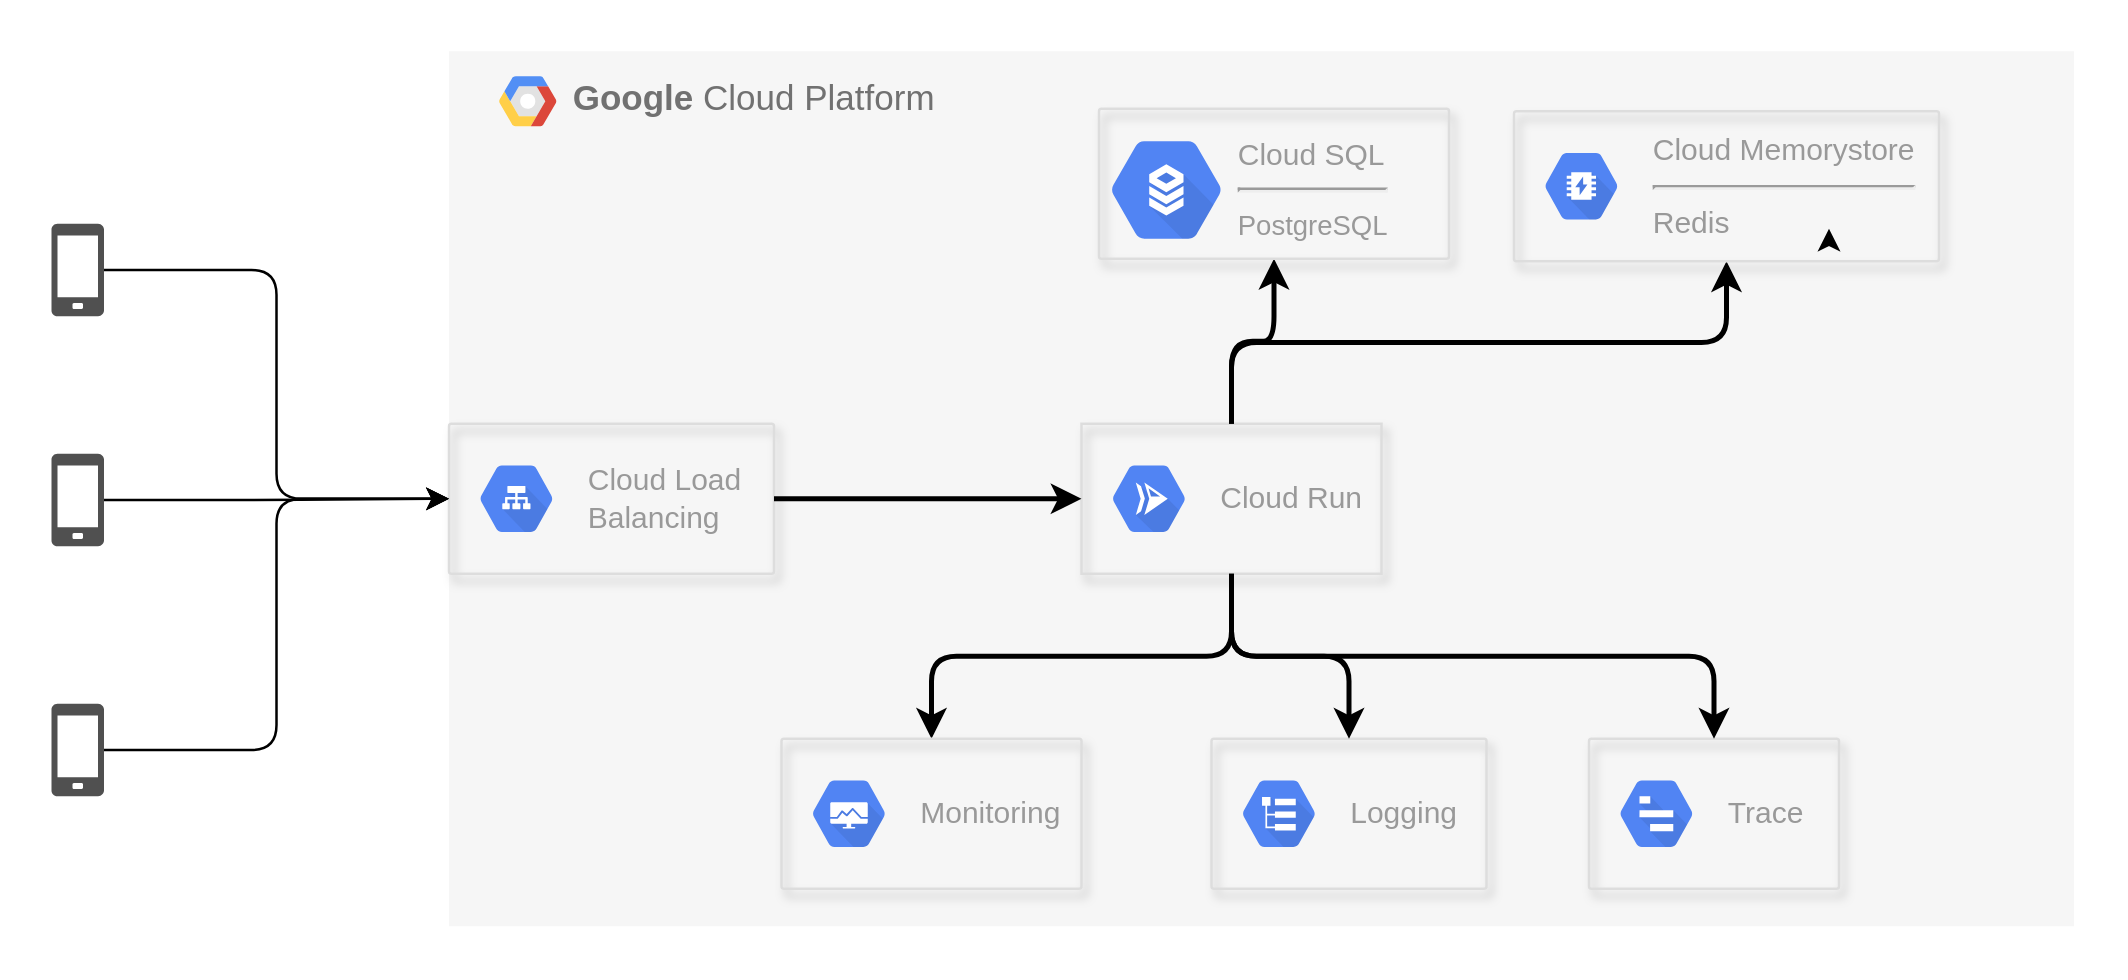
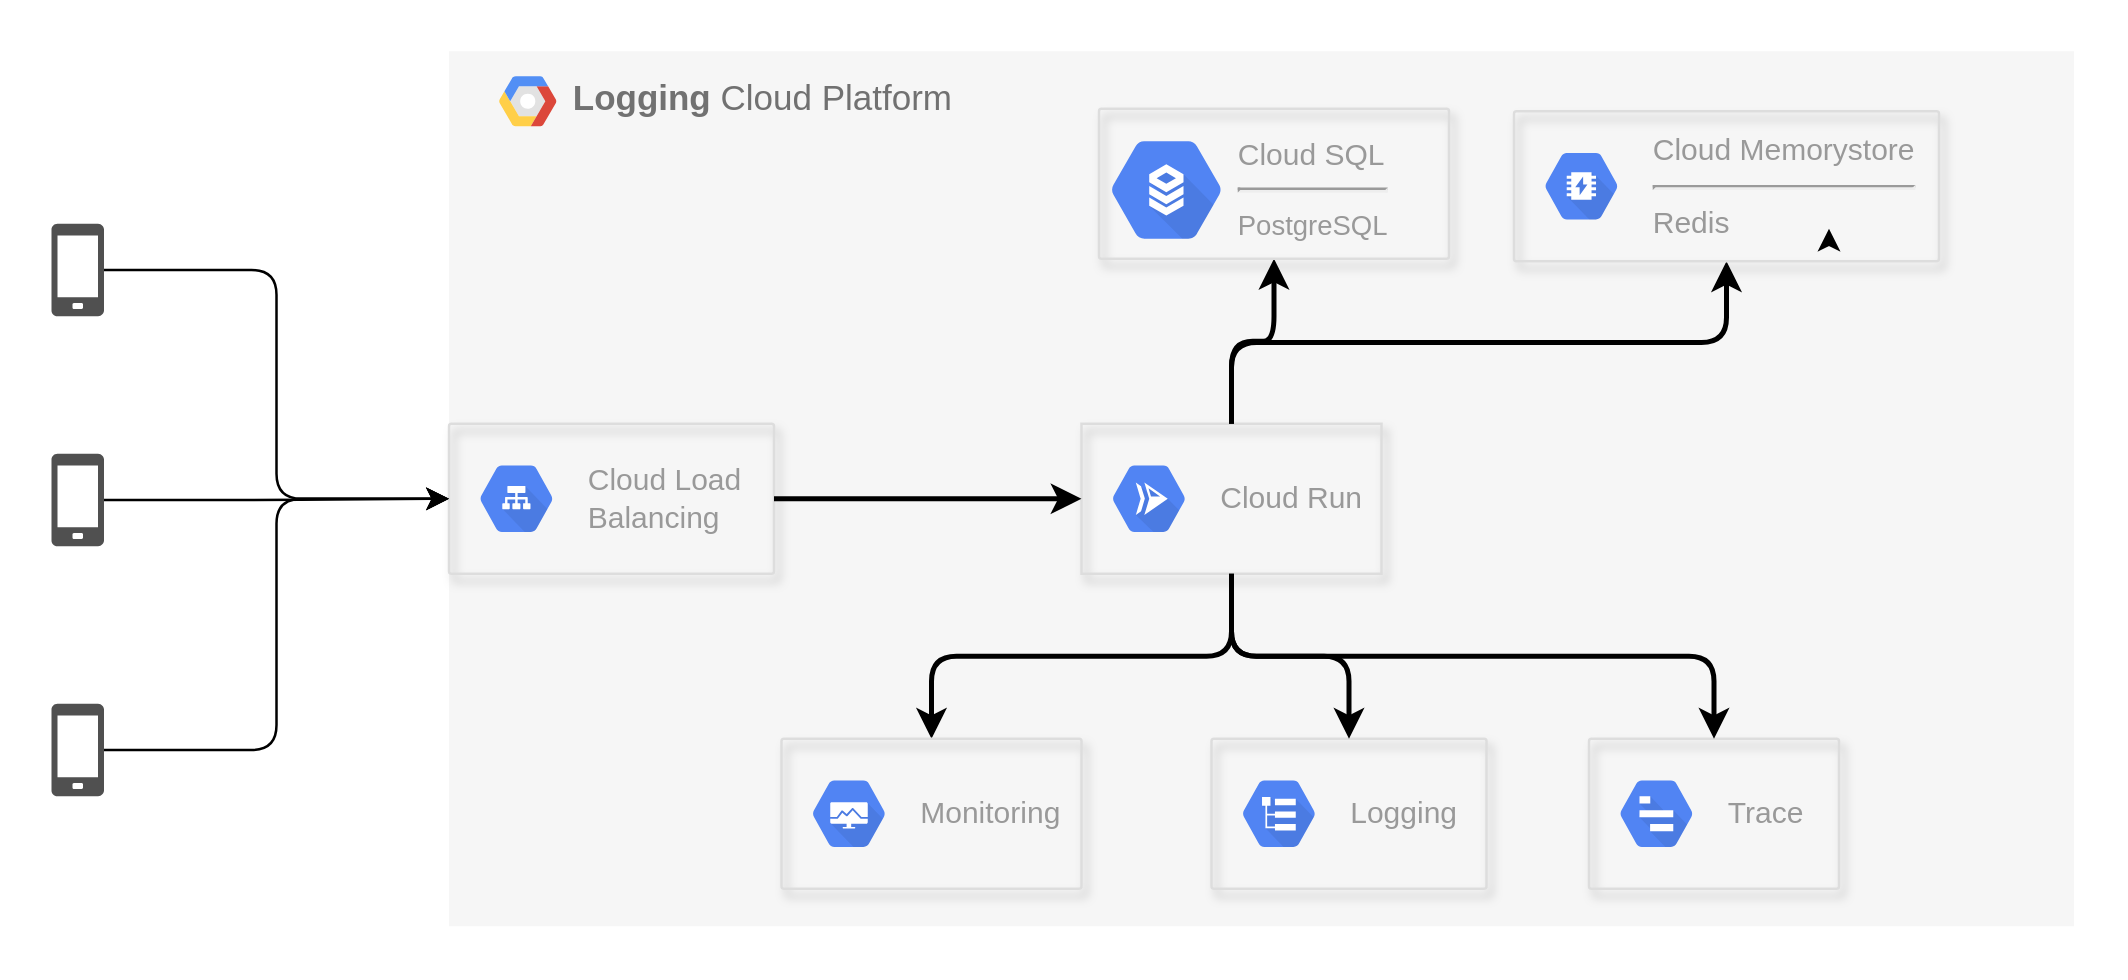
node "Google Cloud Platform": label "Google Cloud Platform" -> "Logging Cloud Platform"
